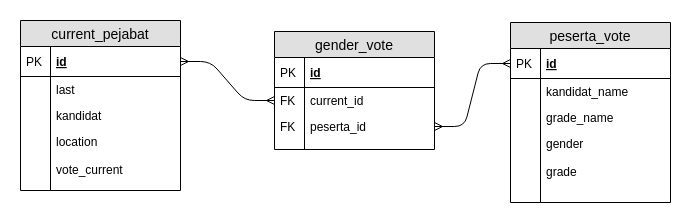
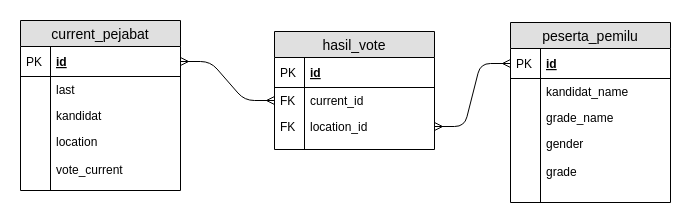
node "peserta_vote": label "peserta_vote" -> "peserta_pemilu"
node "gender_vote": label "gender_vote" -> "hasil_vote"
node "peserta_id": label "peserta_id" -> "location_id"
